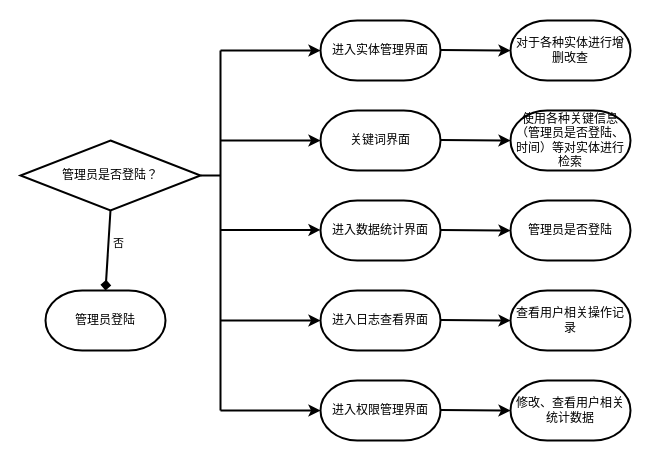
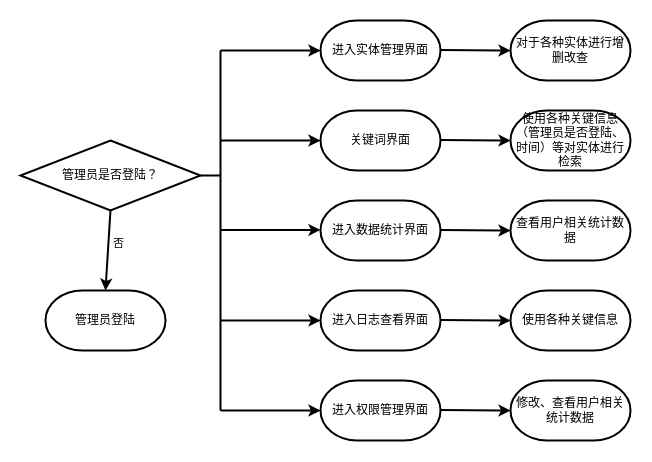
node "管理员是否登陆": label "管理员是否登陆" -> "查看用户相关统计数据"
edge "管理员是否登陆？" -> "管理员登陆": arrowhead diamond -> classic
node "查看用户相关操作记录": label "查看用户相关操作记录" -> "使用各种关键信息"
